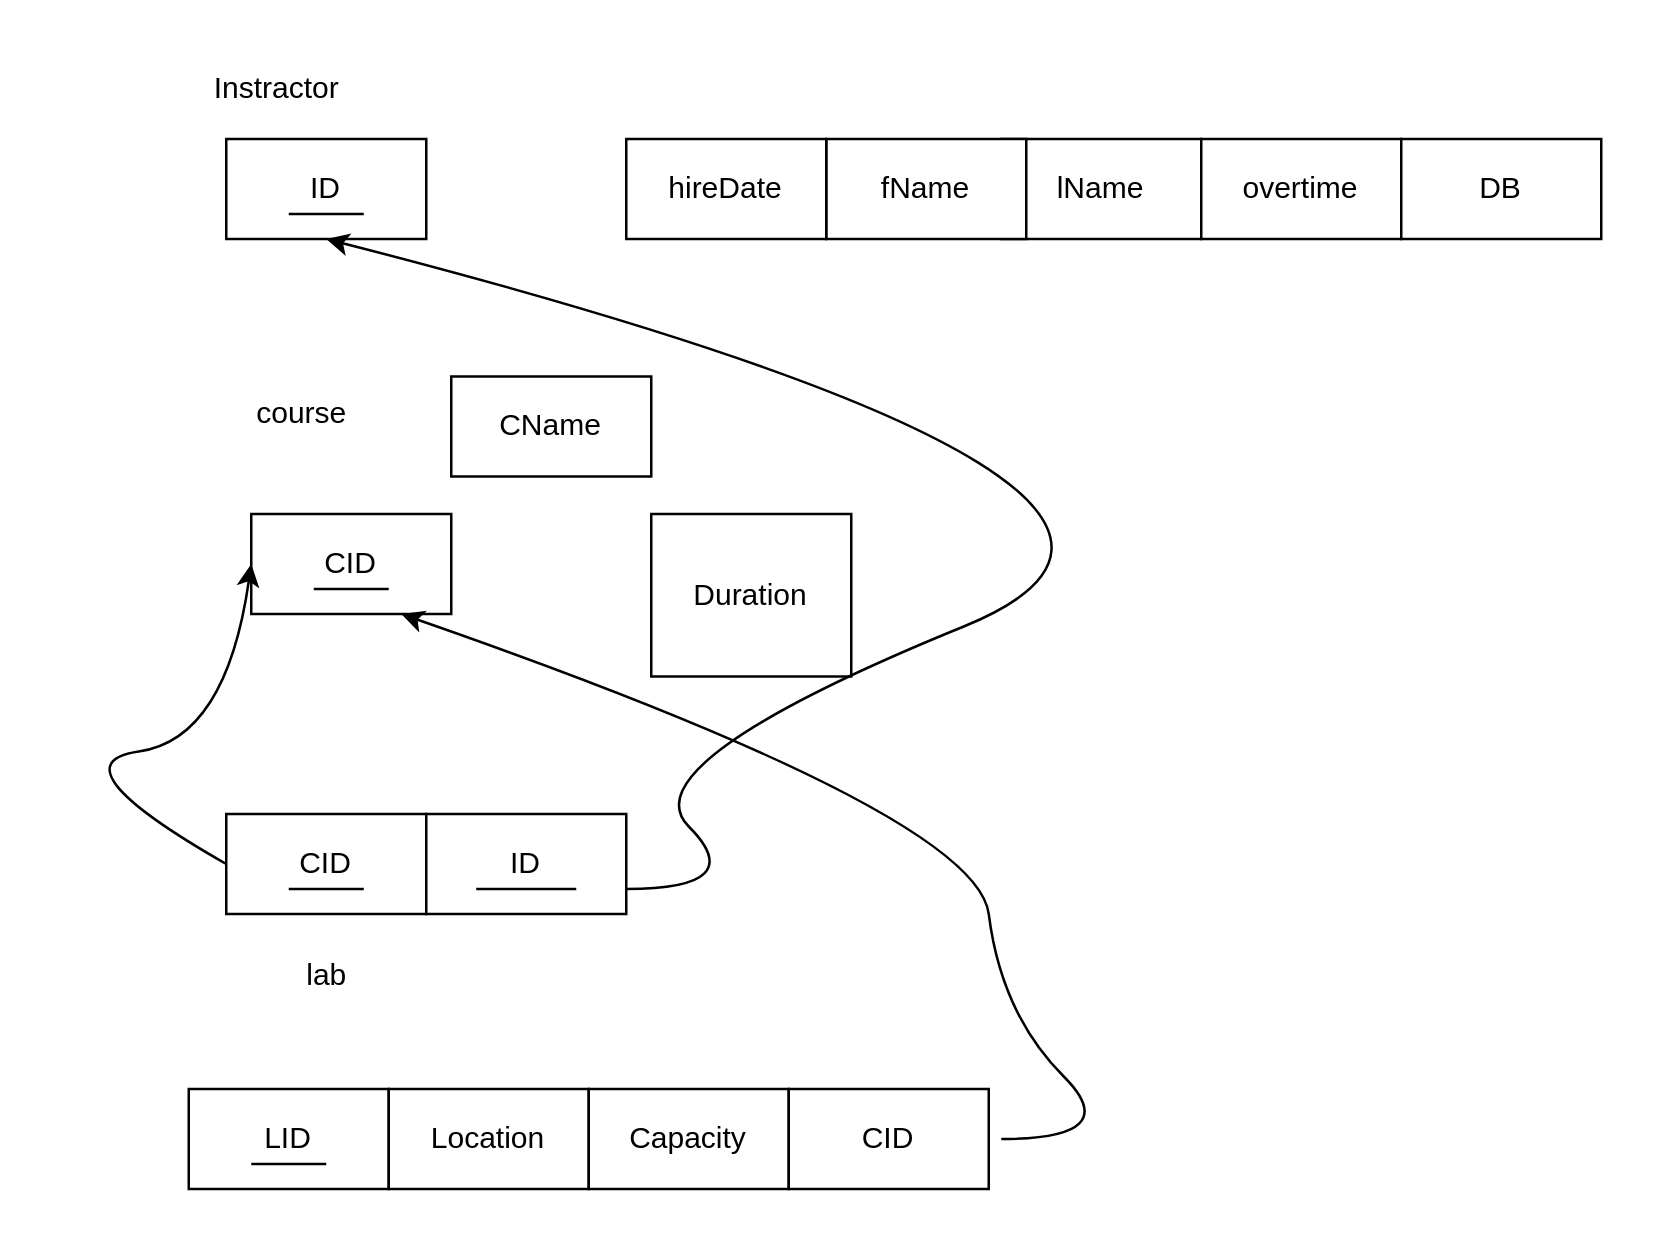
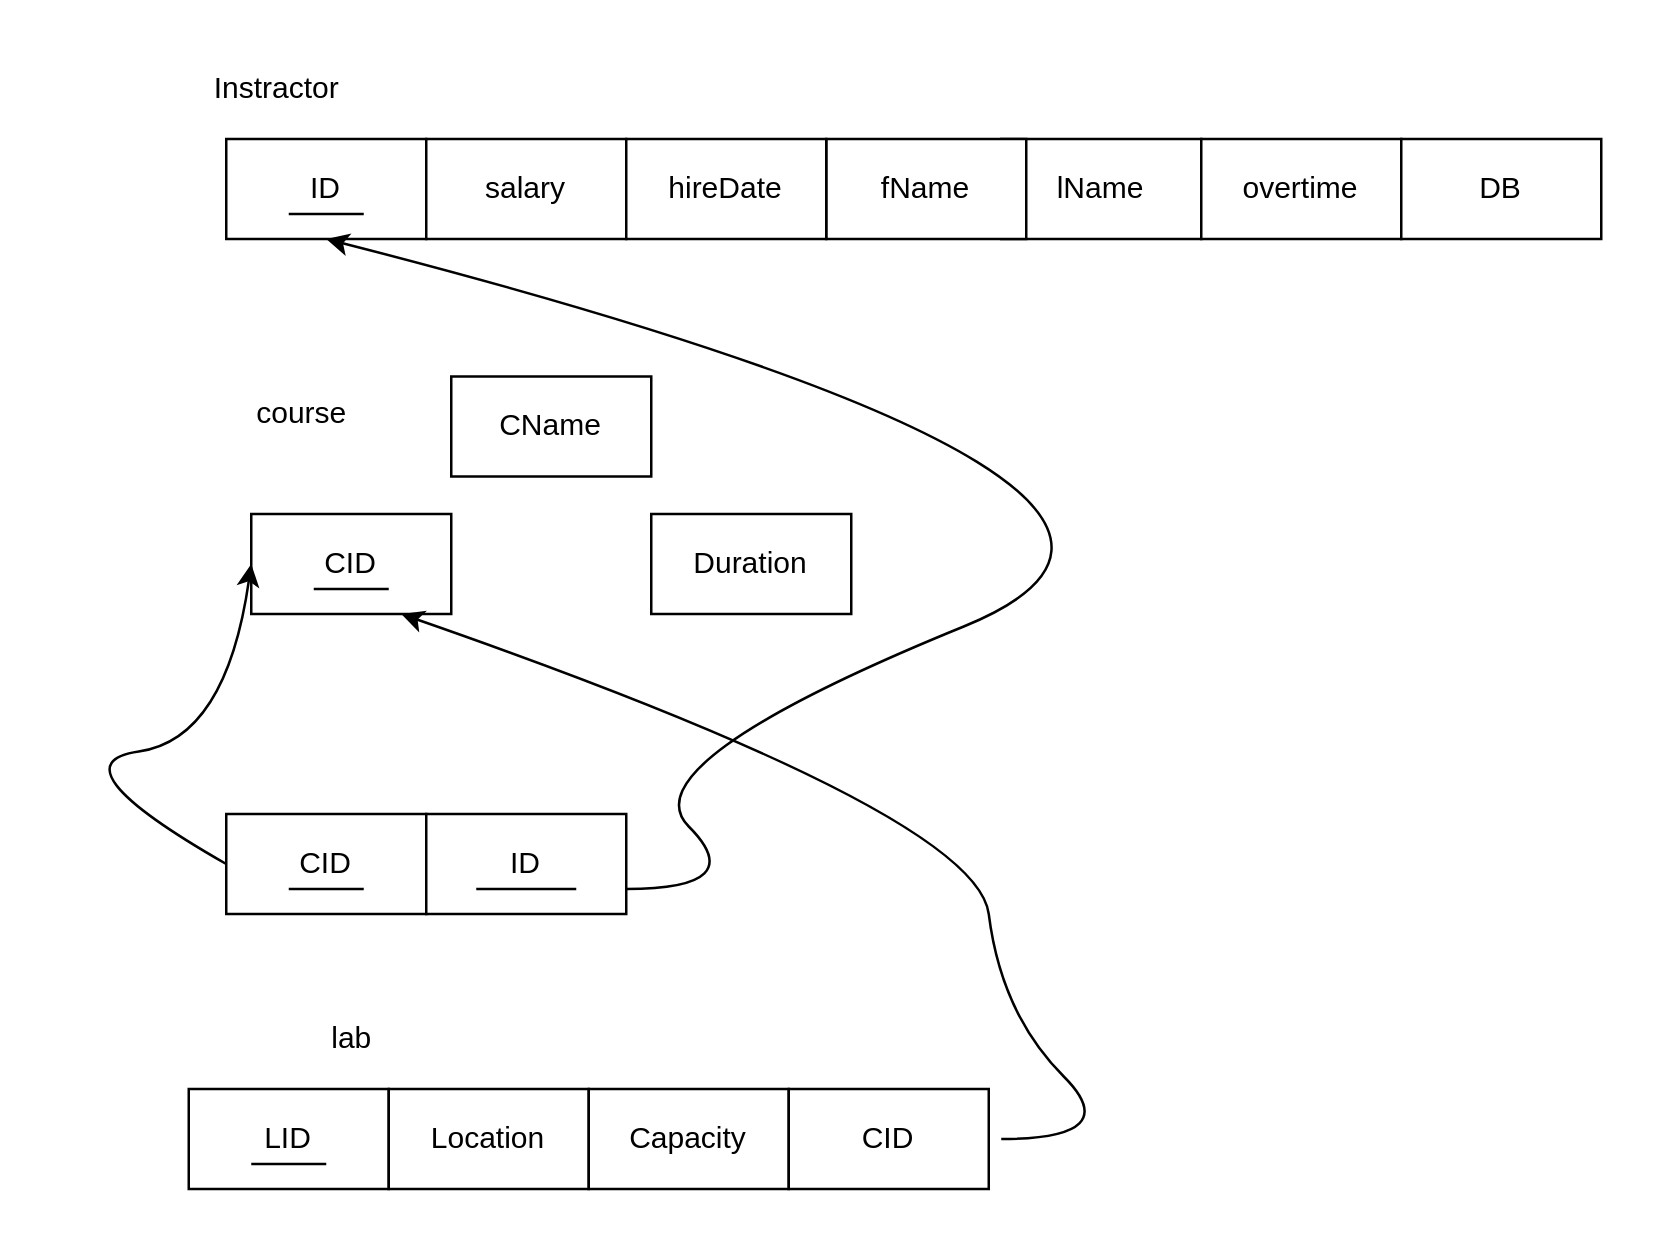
node "salary": added
node "Duration": size 200x163 -> 200x100
node "lab": moved (326, 976) -> (351, 1039)
